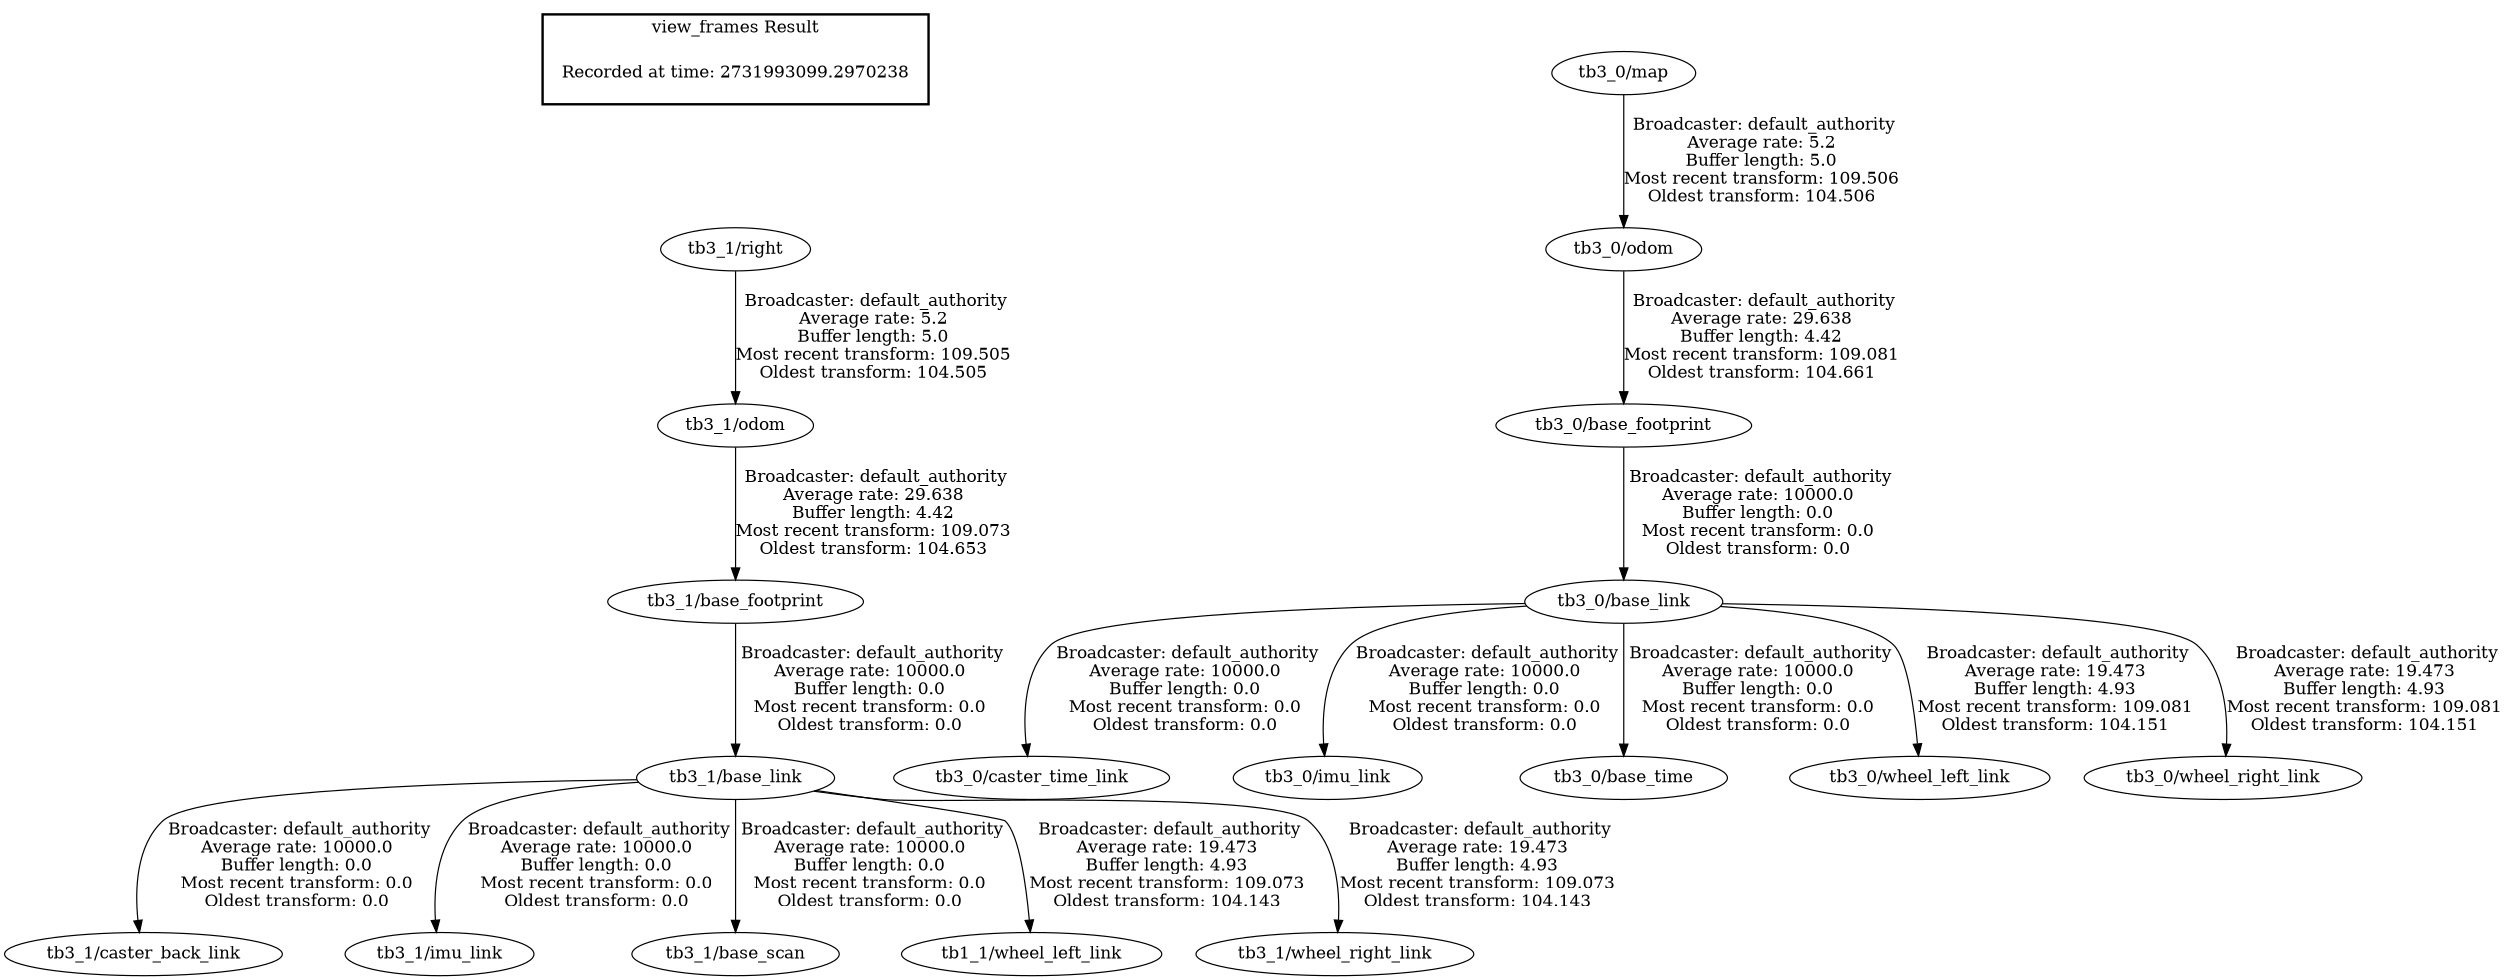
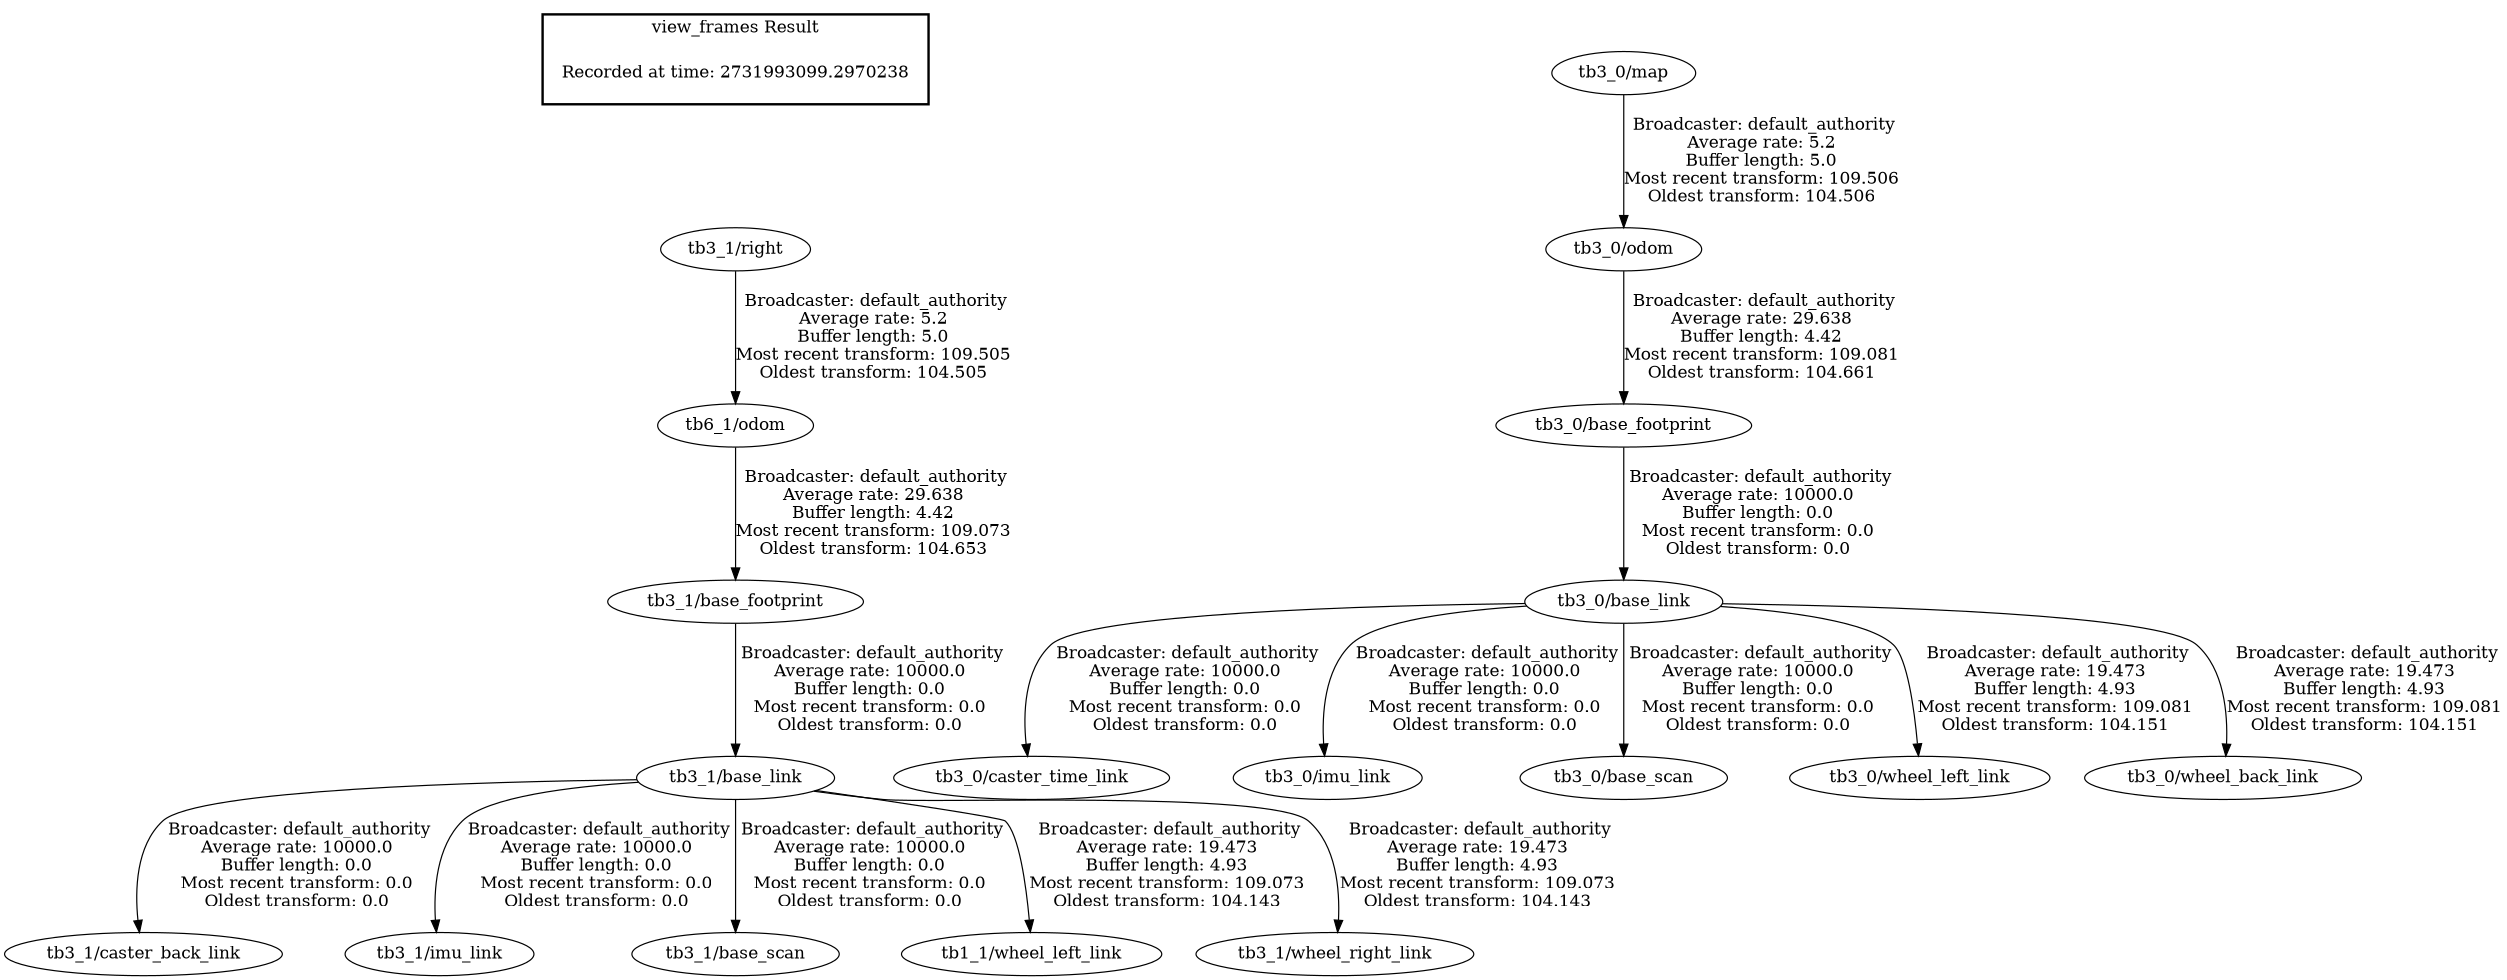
node "tb3_1/odom": label "tb3_1/odom" -> "tb6_1/odom"
node "tb3_0/base_time": label "tb3_0/base_time" -> "tb3_0/base_scan"
node "tb3_0/wheel_right_link": label "tb3_0/wheel_right_link" -> "tb3_0/wheel_back_link"
